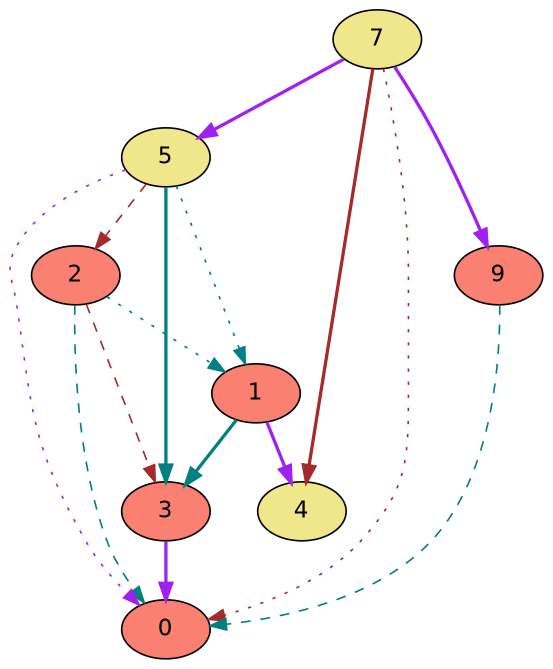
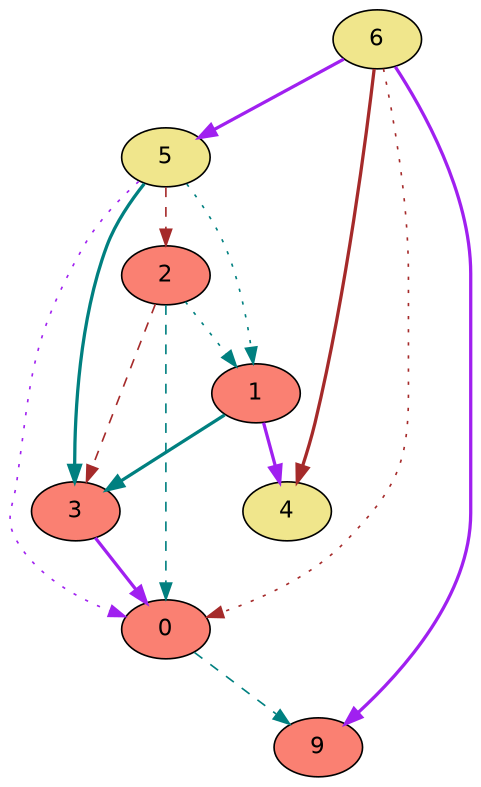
node "7": label "7" -> "6"
edge "9" -> "0": reversed
